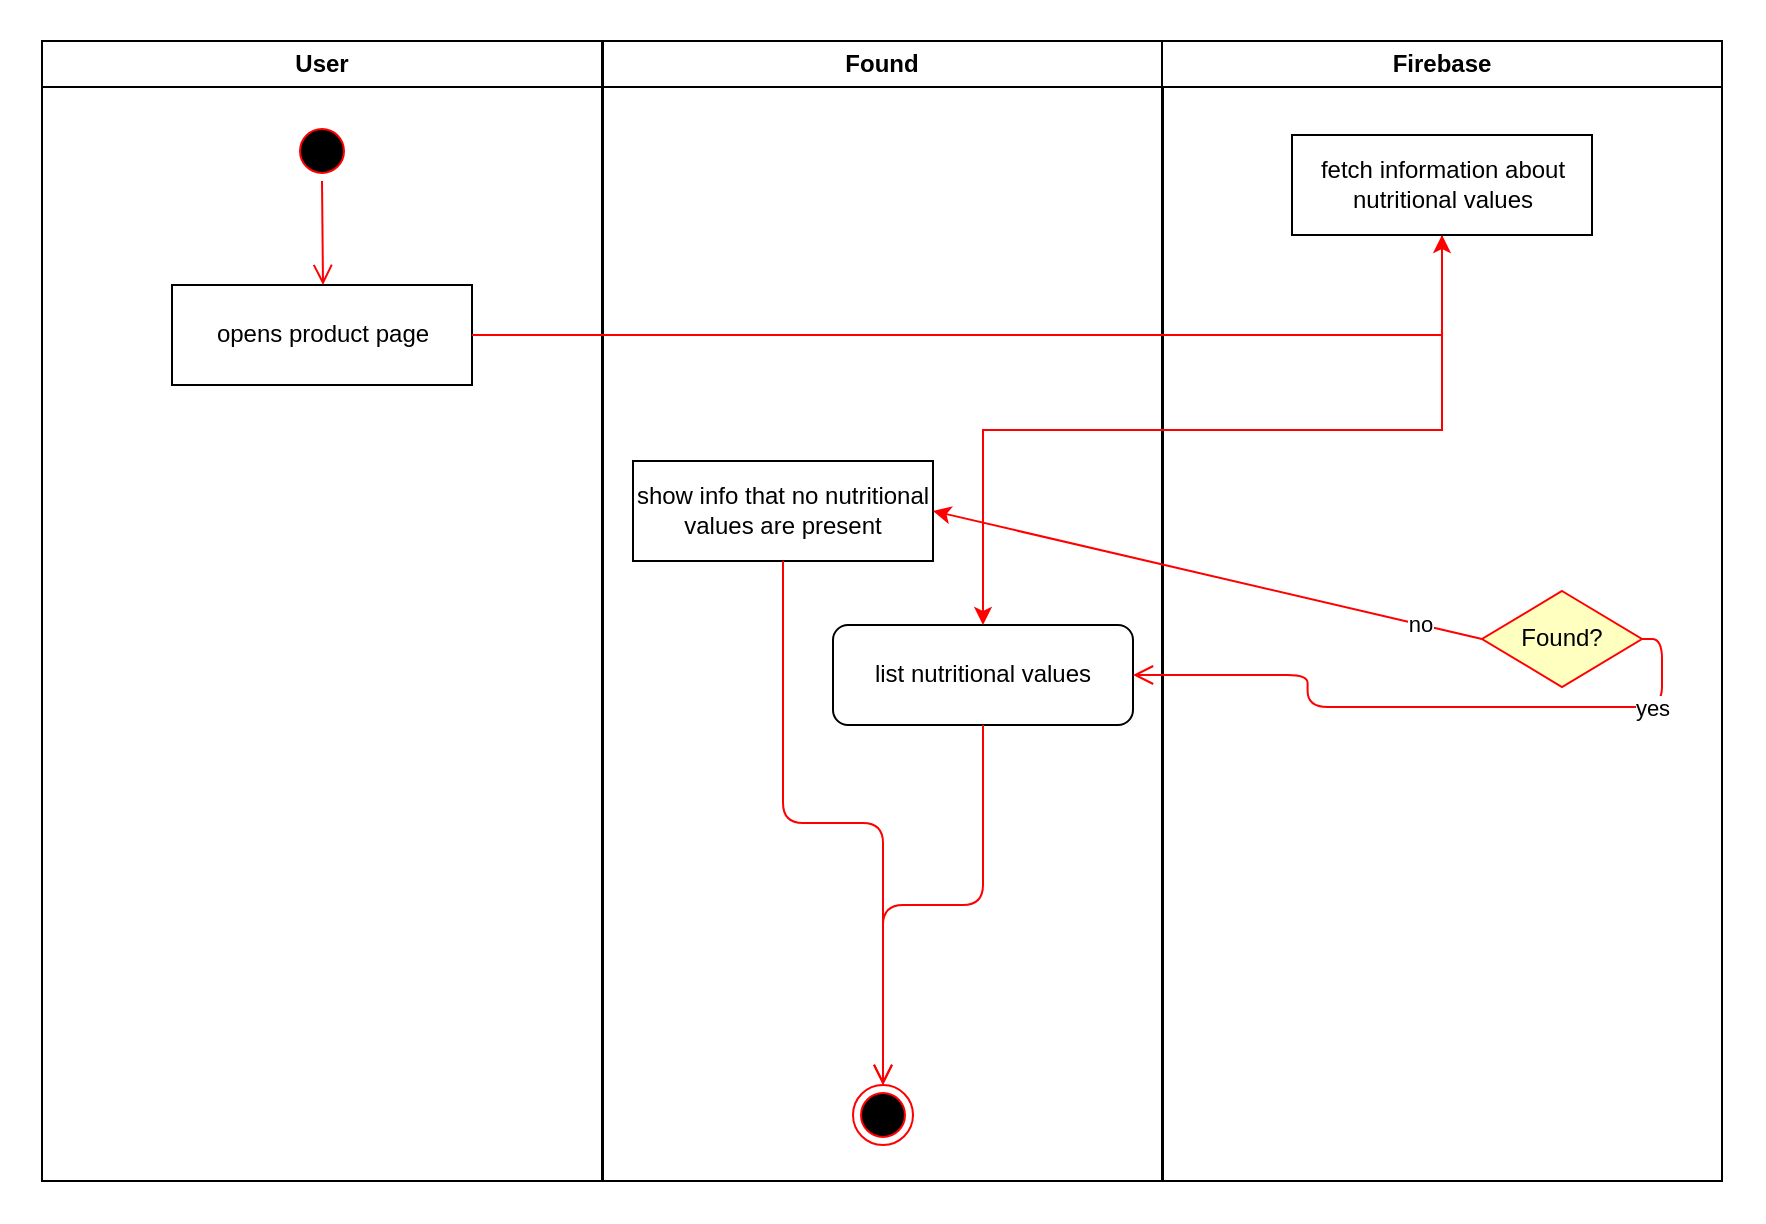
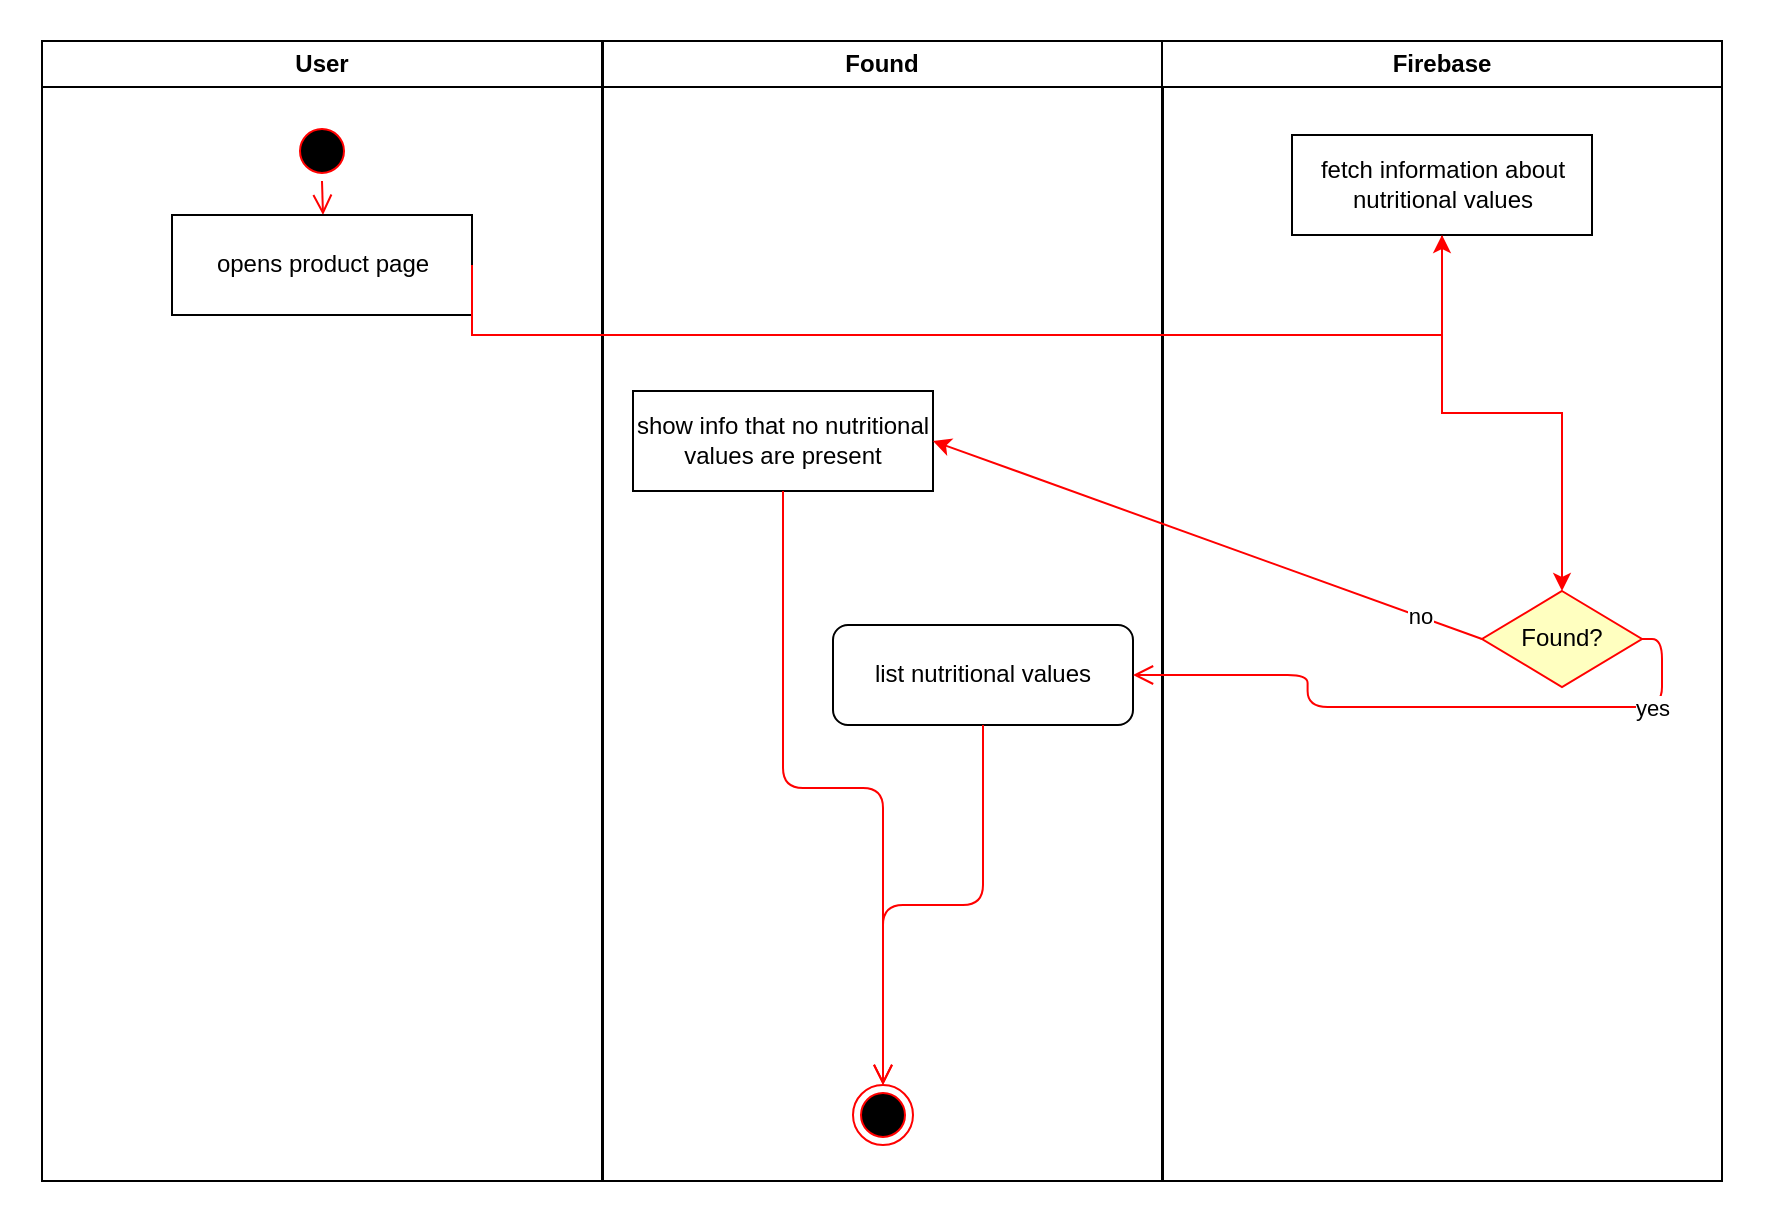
node "opens product page": moved (322, 335) -> (322, 265)
edge "fetch information about nutritional values" -> "list nutritional values": now "fetch information about nutritional values" -> "Found?"
node "show info that no nutritional values are present": moved (783, 511) -> (783, 441)
